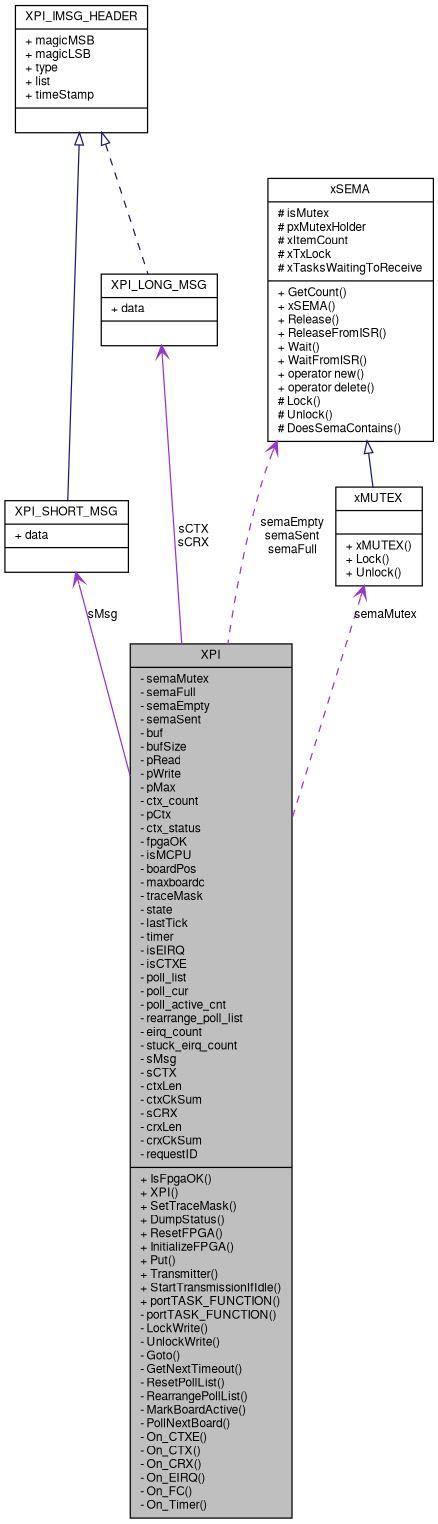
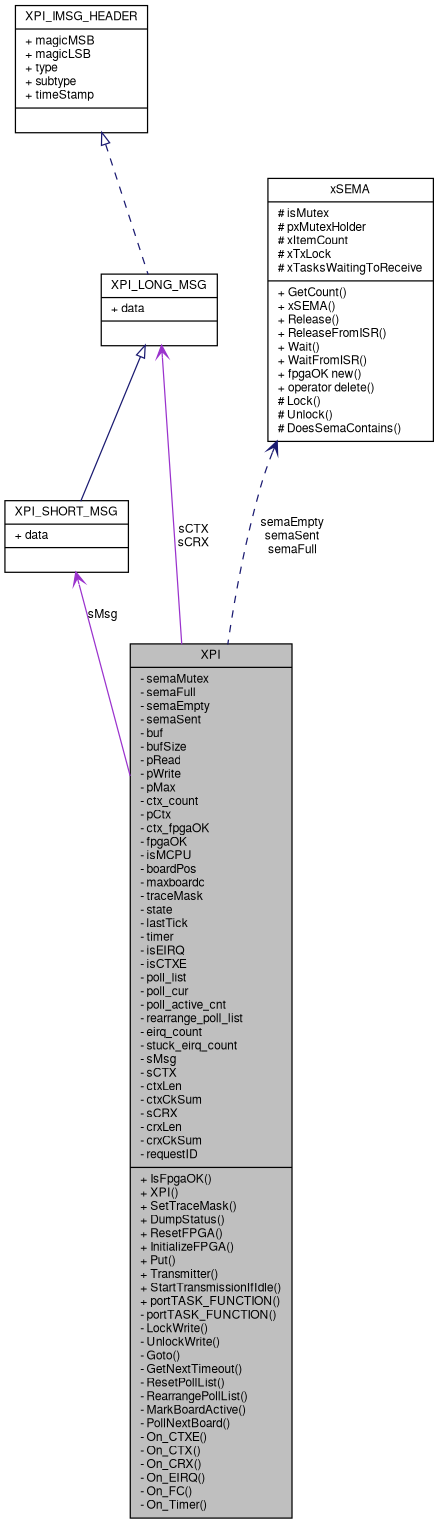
node "XPI_IMSG_HEADER": text "+ list" -> "+ subtype"
edge "XPI_SHORT_MSG" -> "XPI_IMSG_HEADER": now "XPI_SHORT_MSG" -> "XPI_LONG_MSG"
node "xSEMA": text "+ operator new()" -> "+ fpgaOK new()"
node "xMUTEX": removed
edge "XPI" -> "xSEMA": color darkorchid3 -> midnightblue
node "XPI": text "- ctx_status" -> "- ctx_fpgaOK"
